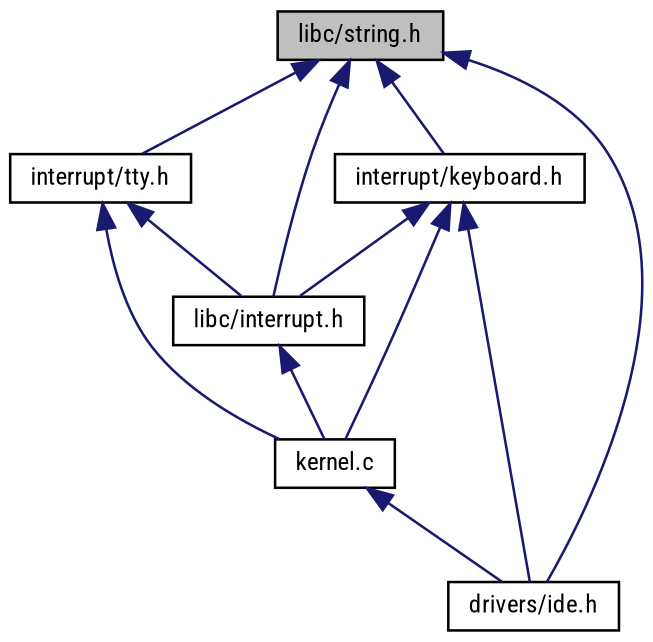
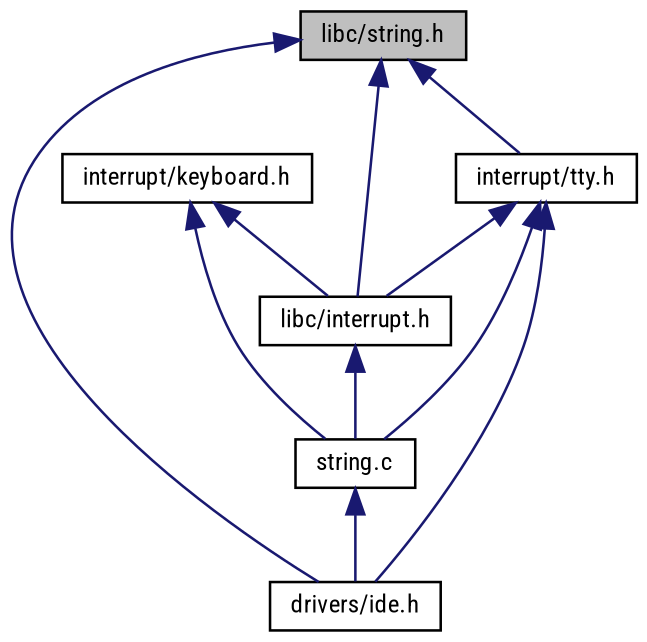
edge "interrupt/keyboard.h" -> "libc/string.h": removed
edge "drivers/ide.h" -> "interrupt/keyboard.h": now "drivers/ide.h" -> "interrupt/tty.h"
node "kernel.c": label "kernel.c" -> "string.c"
